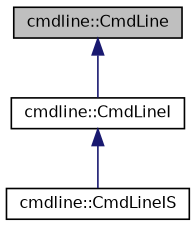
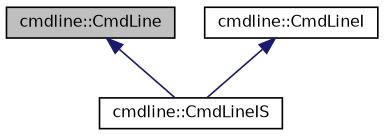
edge "cmdline::CmdLineI" -> "cmdline::CmdLine": now "cmdline::CmdLineIS" -> "cmdline::CmdLine"
